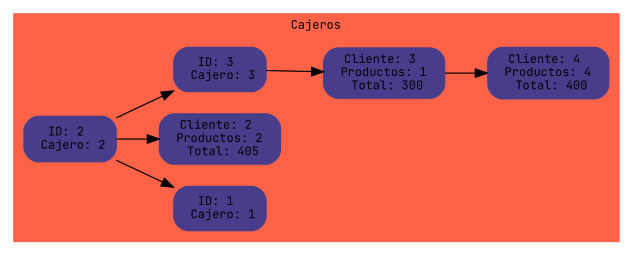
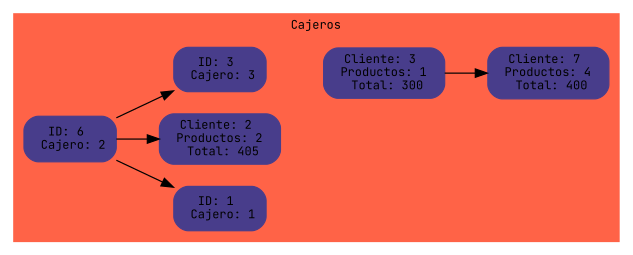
edge "ID: 3 Cajero: 3" -> "Cliente: 3 Productos: 1 Total: 300": removed
node "Cliente: 4 Productos: 4 Total: 400": label "Cliente: 4 Productos: 4 Total: 400" -> "Cliente: 7 Productos: 4 Total: 400"
node "ID: 2 Cajero: 2": label "ID: 2 Cajero: 2" -> "ID: 6 Cajero: 2"
